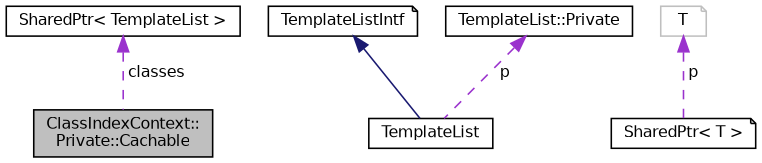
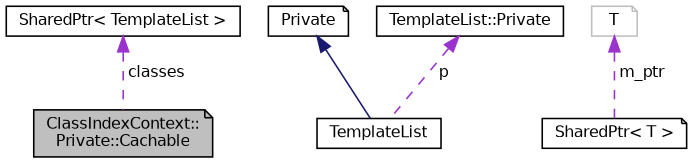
node "TemplateListIntf": label "TemplateListIntf" -> "Private"
edge "SharedPtr< T >" -> "T": label " p" -> " m_ptr"
node "ClassIndexContext:: Private::Cachable": shape box -> note
